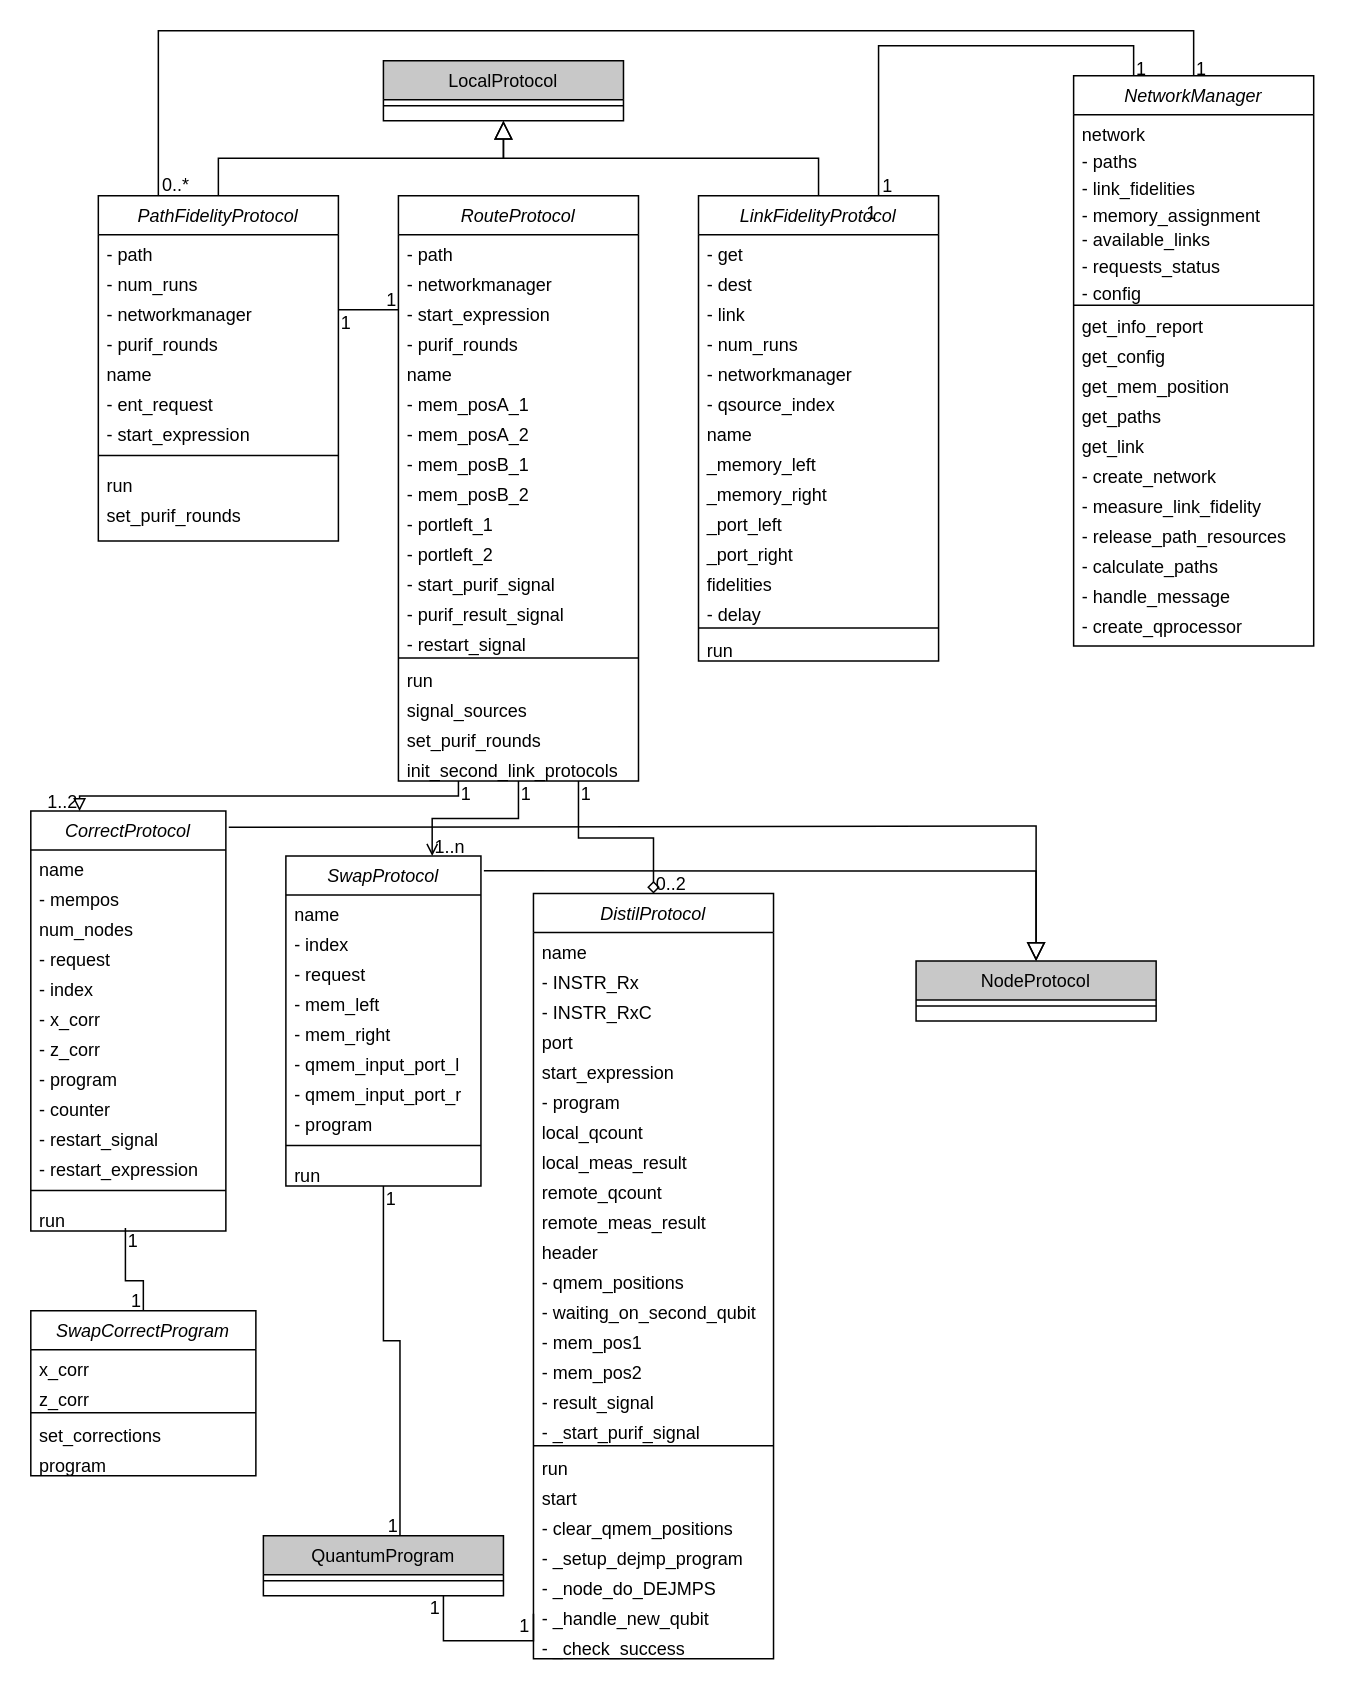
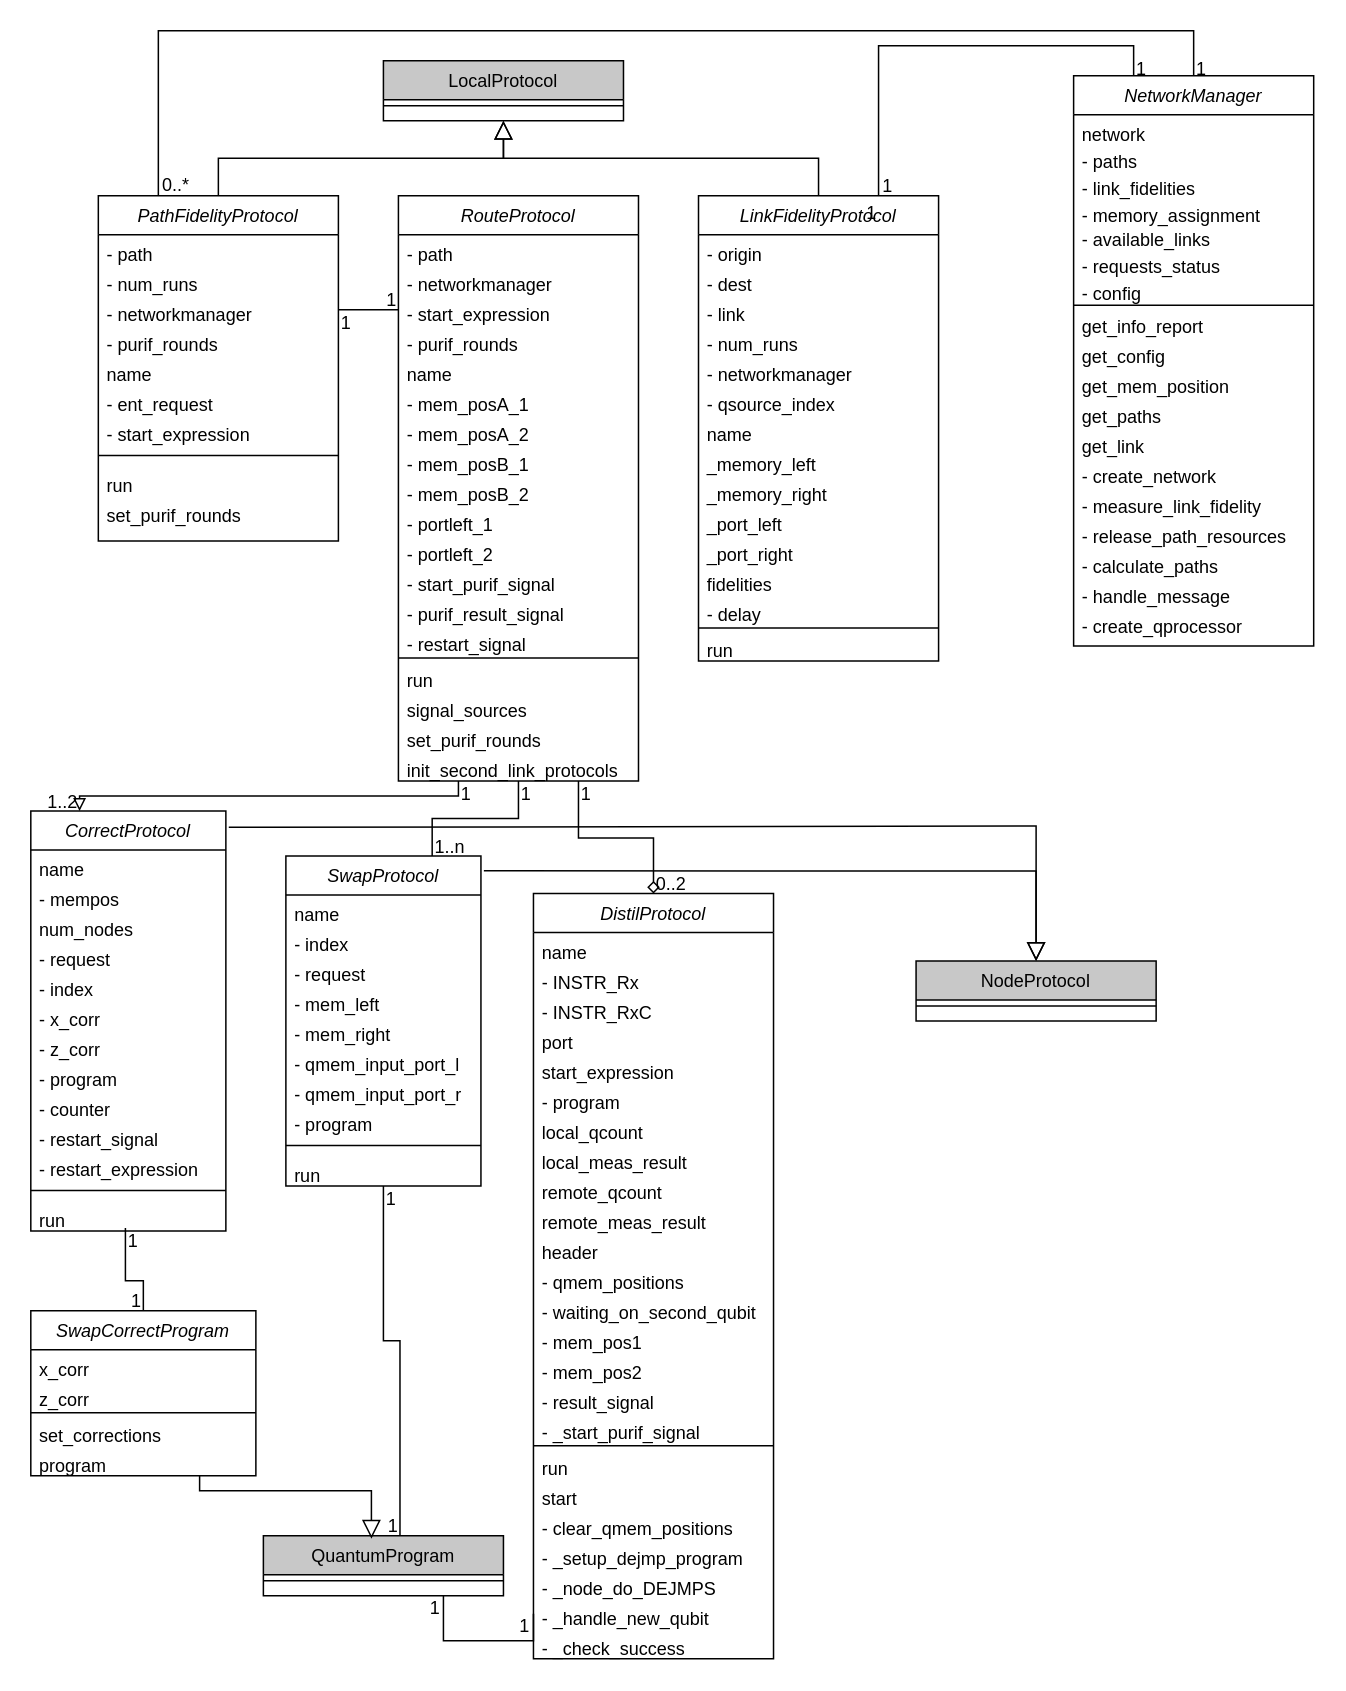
node "- get": label "- get" -> "- origin"
edge "RouteProtocol" -> "SwapProtocol": arrowhead open -> none
edge "SwapCorrectProgram" -> "QuantumProgram": added
